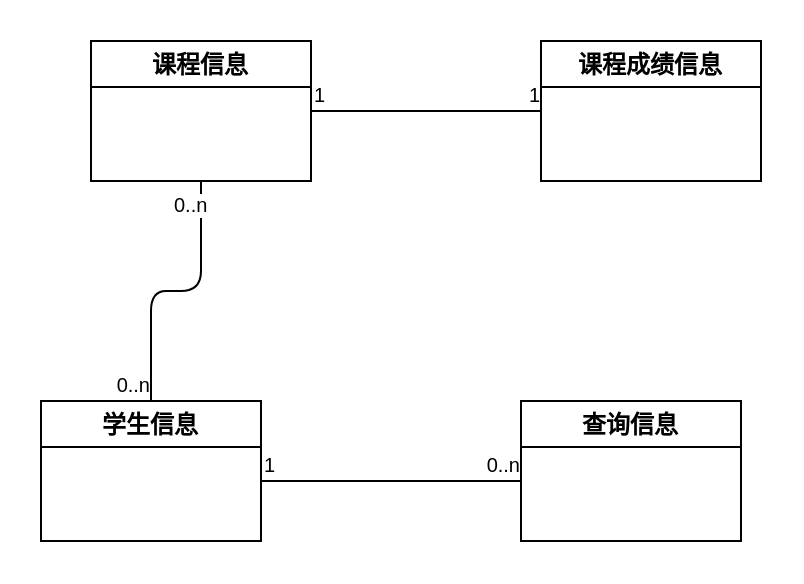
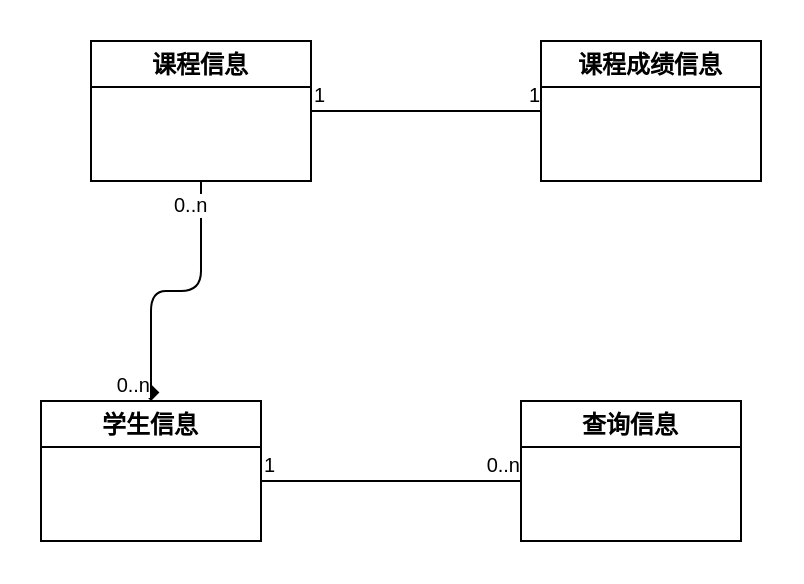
edge "课程信息" -- "学生信息": arrowhead none -> diamond
